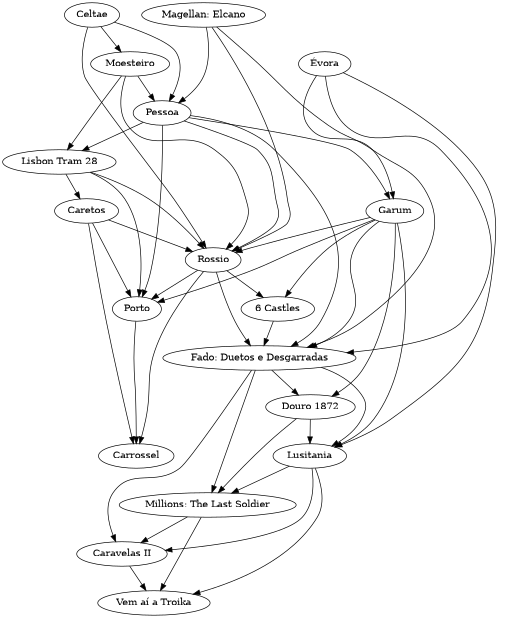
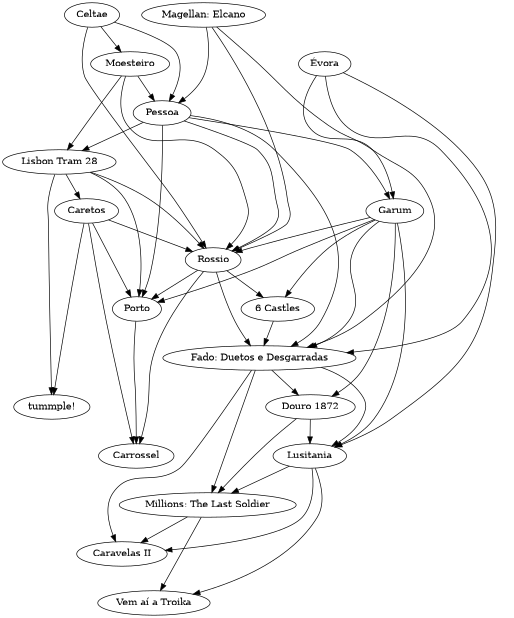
node "tummple!": added
edge "Caravelas II" -> "Vem aí a Troika": removed
